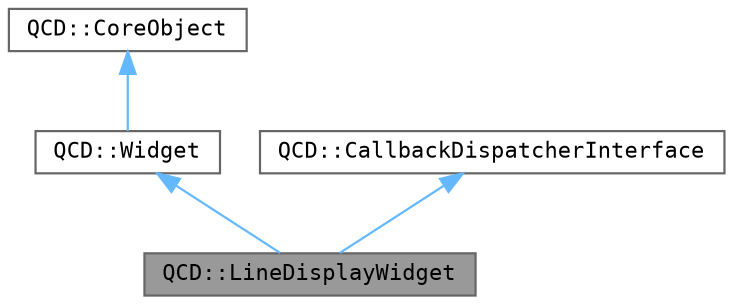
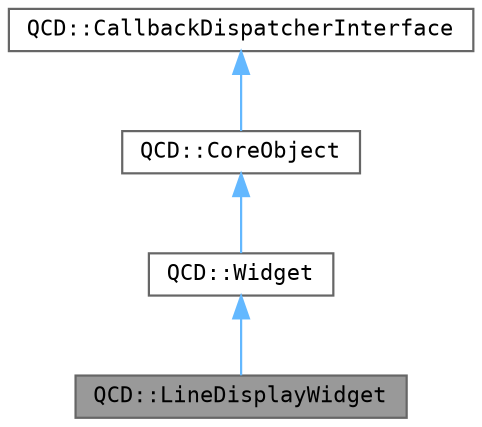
edge "QCD::LineDisplayWidget" -> "QCD::CallbackDispatcherInterface": now "QCD::CoreObject" -> "QCD::CallbackDispatcherInterface"
